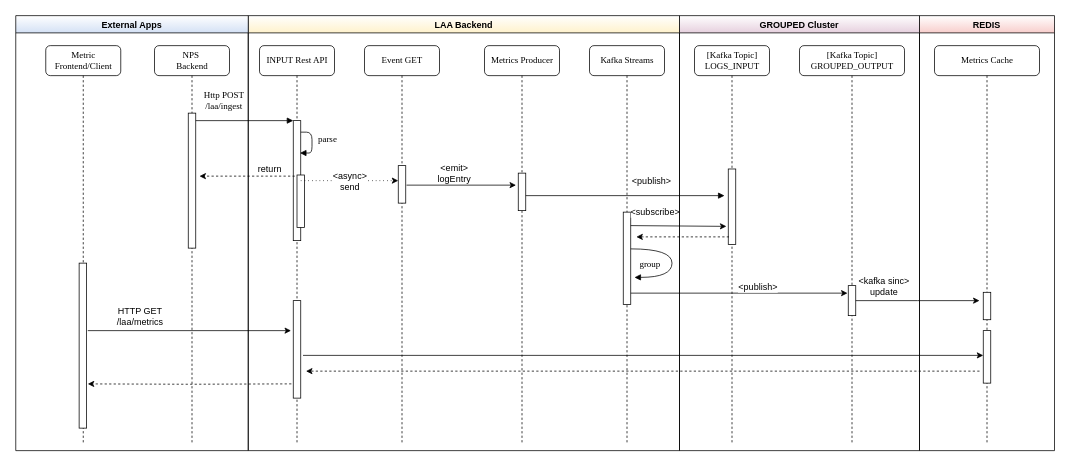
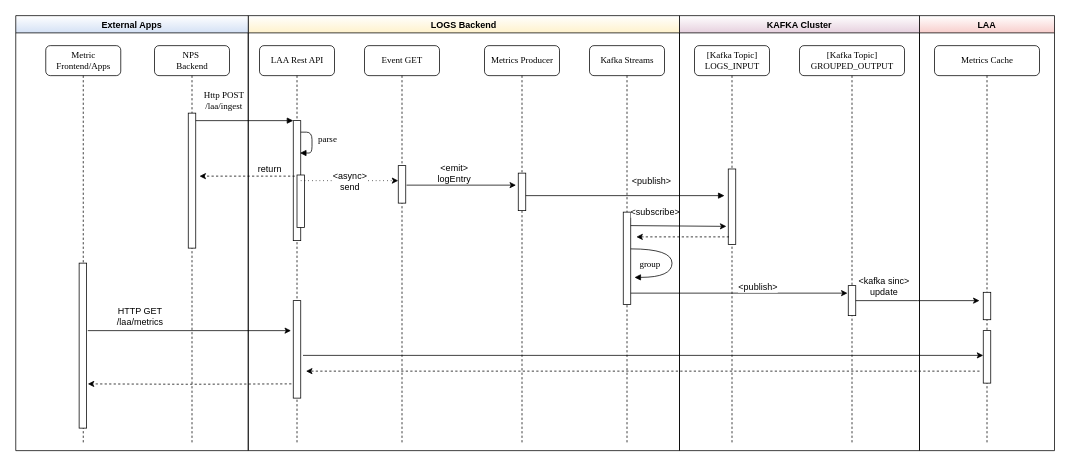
node "LAA Backend": label "LAA Backend" -> "LOGS Backend"
node "GROUPED Cluster": label "GROUPED Cluster" -> "KAFKA Cluster"
node "REDIS": label "REDIS" -> "LAA"
node "Metric Frontend/Client": label "Metric Frontend/Client" -> "Metric Frontend/Apps"
node "INPUT Rest API": label "INPUT Rest API" -> "LAA Rest API"
